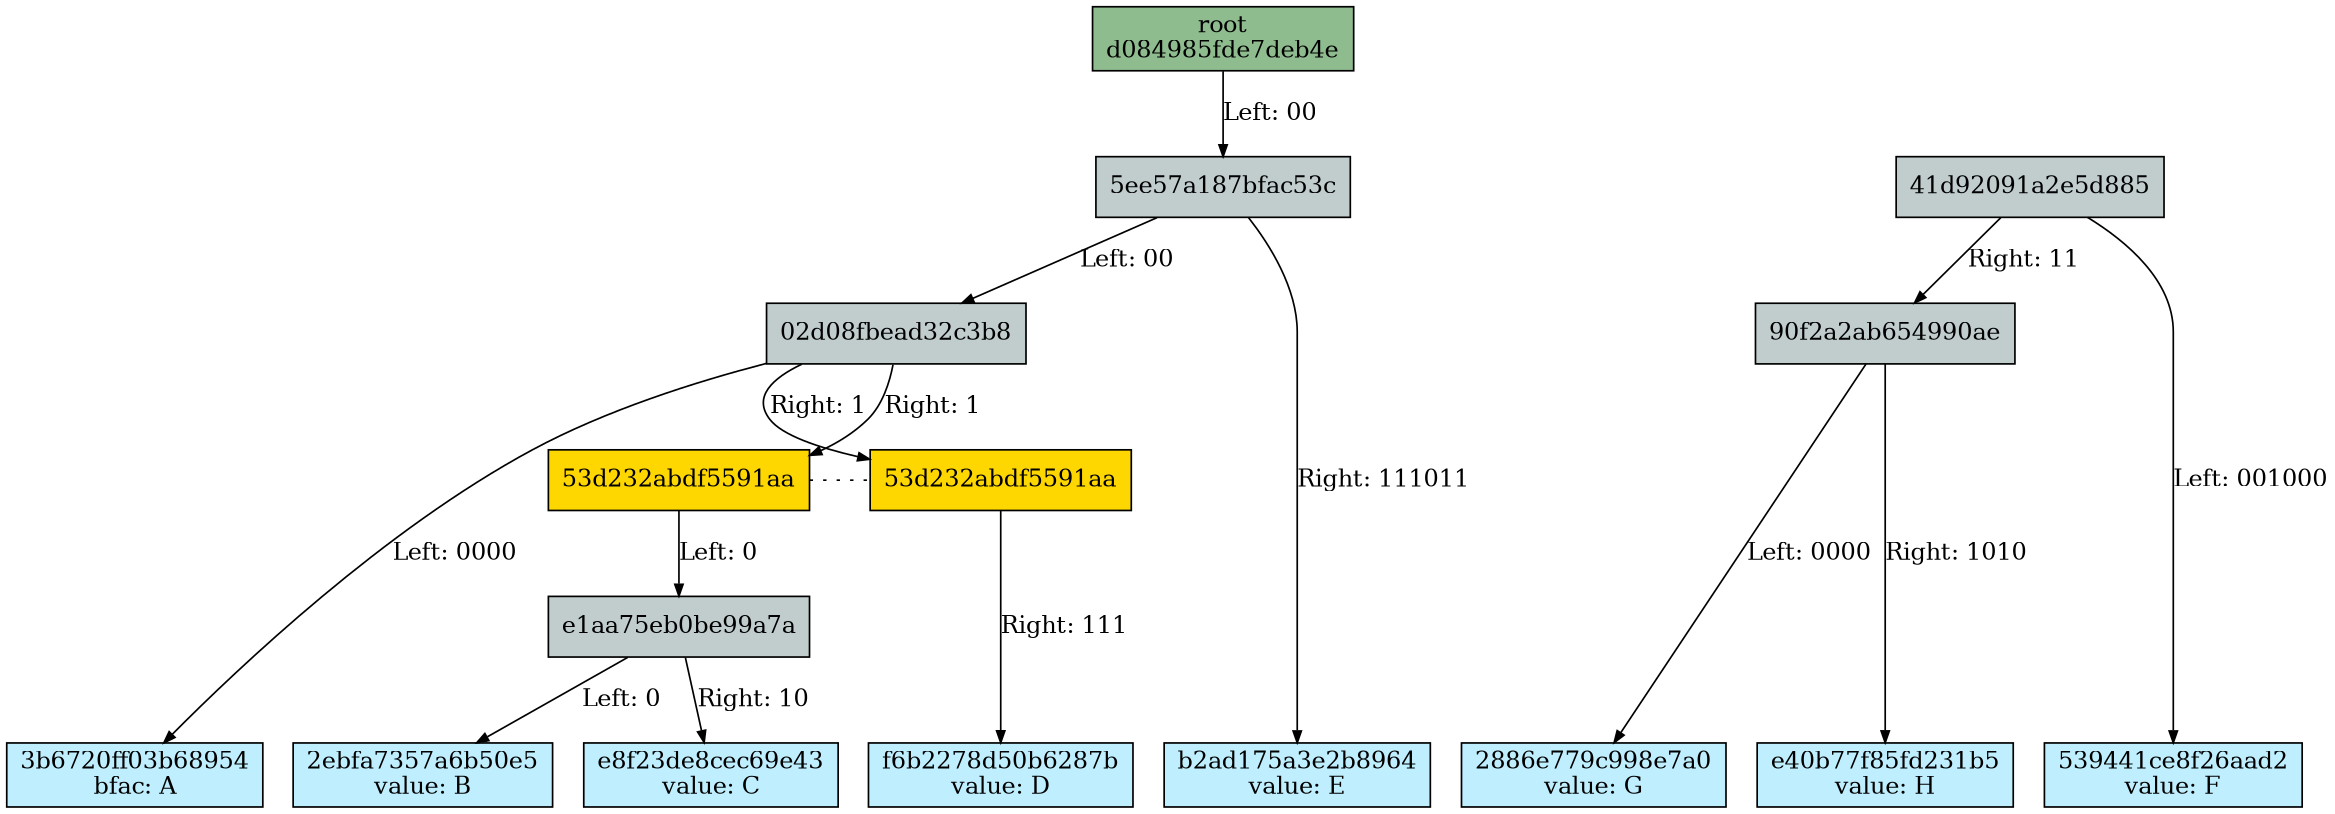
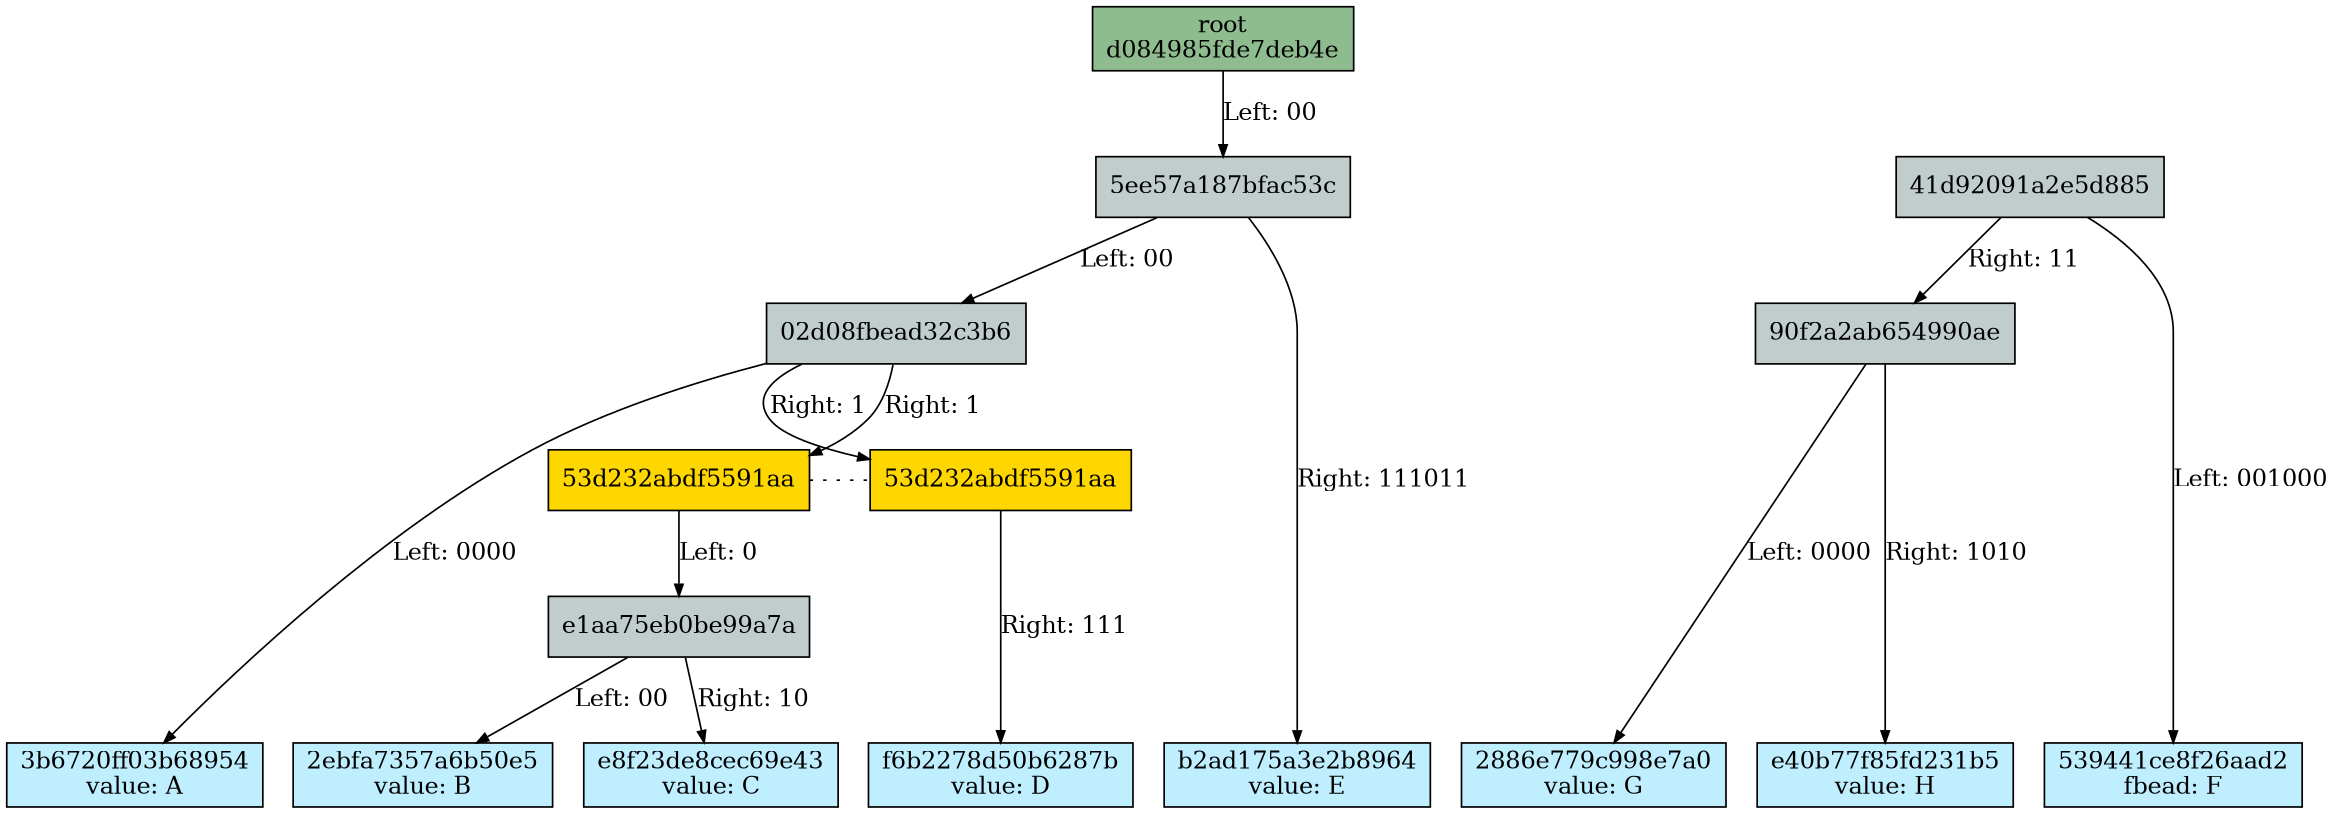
node "02d08fbead32c3b8": label "02d08fbead32c3b8" -> "02d08fbead32c3b6"
edge "e1aa75eb0be99a7a" -> "2ebfa7357a6b50e5 value: B": label "Left: 0" -> "Left: 00"
node "3b6720ff03b68954 bfac: A": label "3b6720ff03b68954 bfac: A" -> "3b6720ff03b68954 value: A"
node "539441ce8f26aad2 value: F": label "539441ce8f26aad2 value: F" -> "539441ce8f26aad2 fbead: F"
